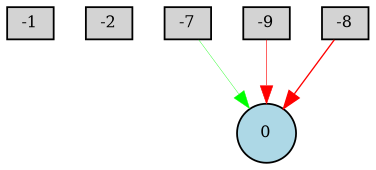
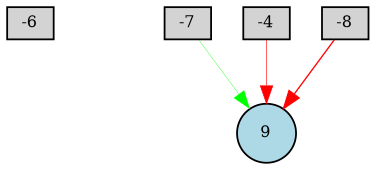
node "-1": label "-1" -> "-6"
node "-2": removed
node "-9": label "-9" -> "-4"
node "0": label "0" -> "9"
